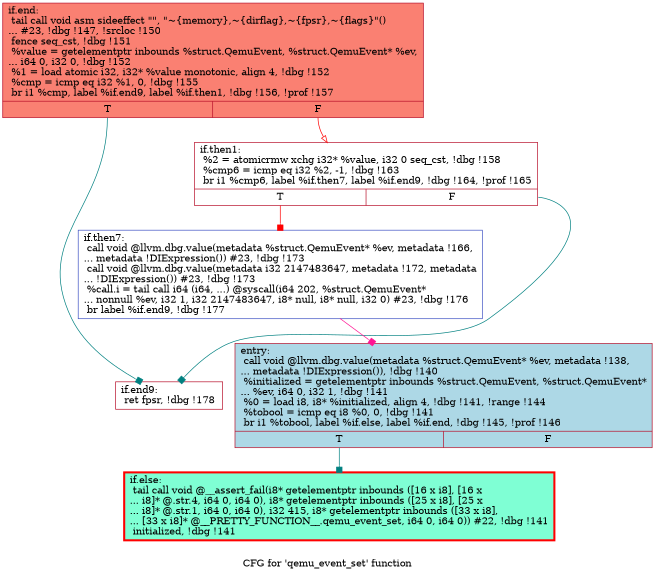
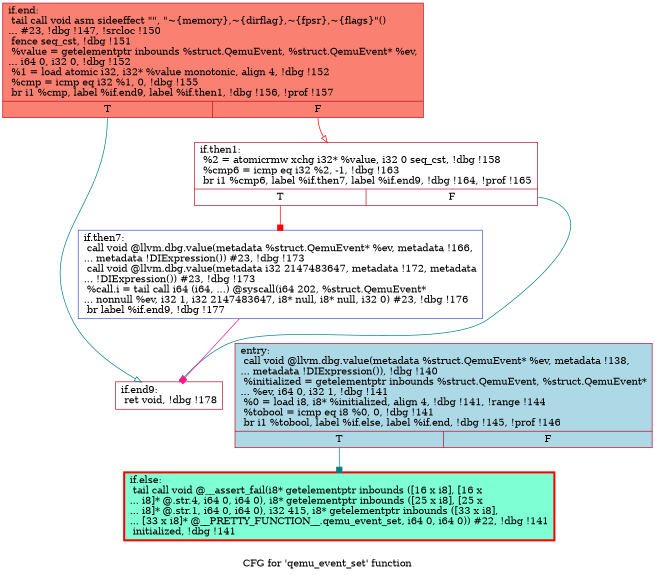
edge "if.end:" -> "if.end9:": arrowhead box -> onormal
edge "if.then7:" -> "entry:": now "if.then7:" -> "if.end9:"
edge "if.then1:" -> "if.end9:": arrowhead box -> onormal
node "if.end9:": text "ret fpsr, !dbg !178" -> "ret void, !dbg !178"
